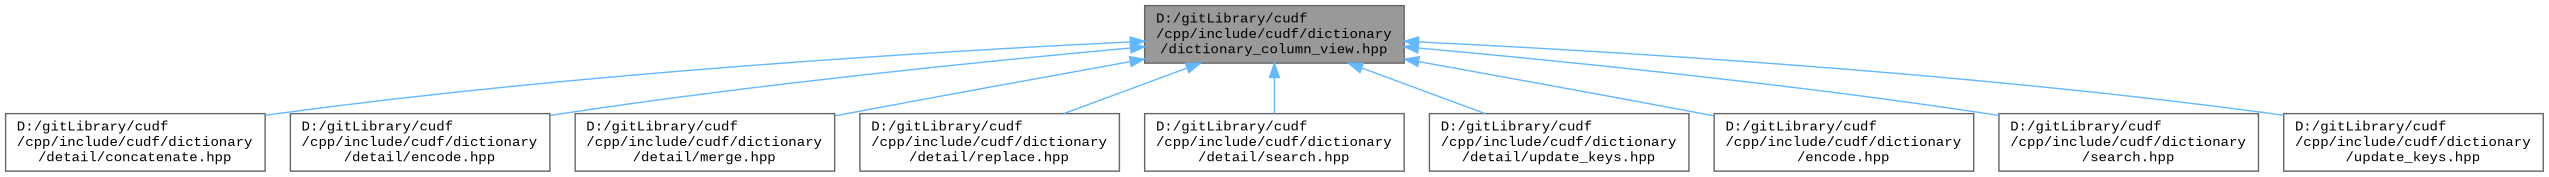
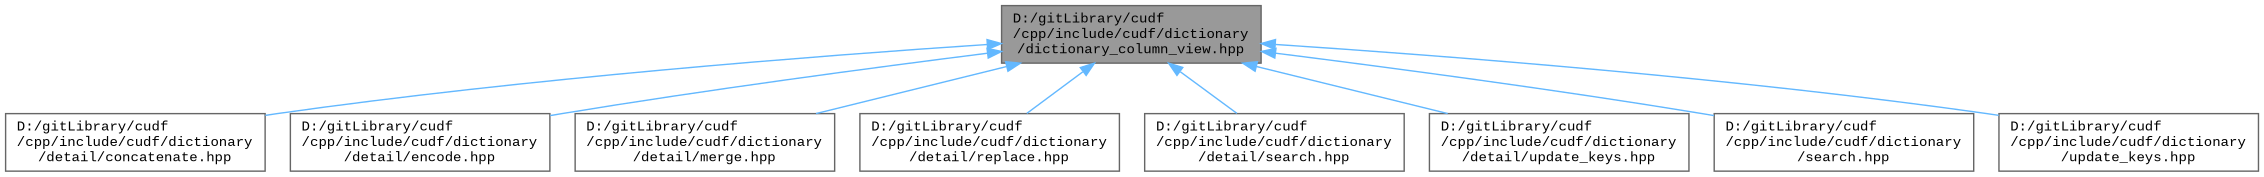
node "D:/gitLibrary/cudf /cpp/include/cudf/dictionary /encode.hpp": removed
